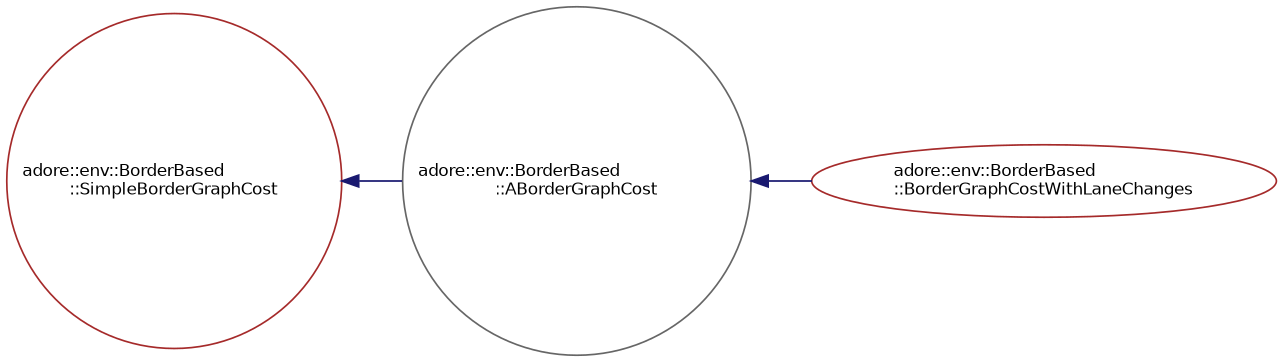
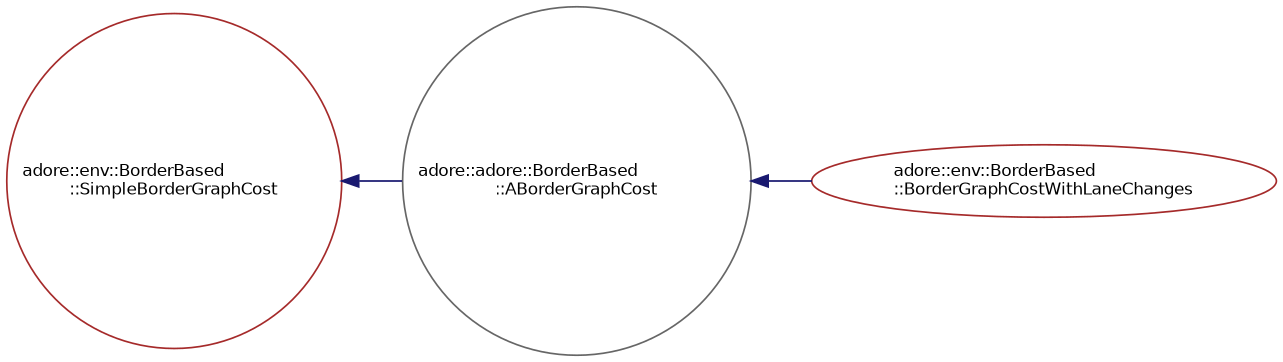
node "adore::env::BorderBased ::ABorderGraphCost": label "adore::env::BorderBased ::ABorderGraphCost" -> "adore::adore::BorderBased ::ABorderGraphCost"
